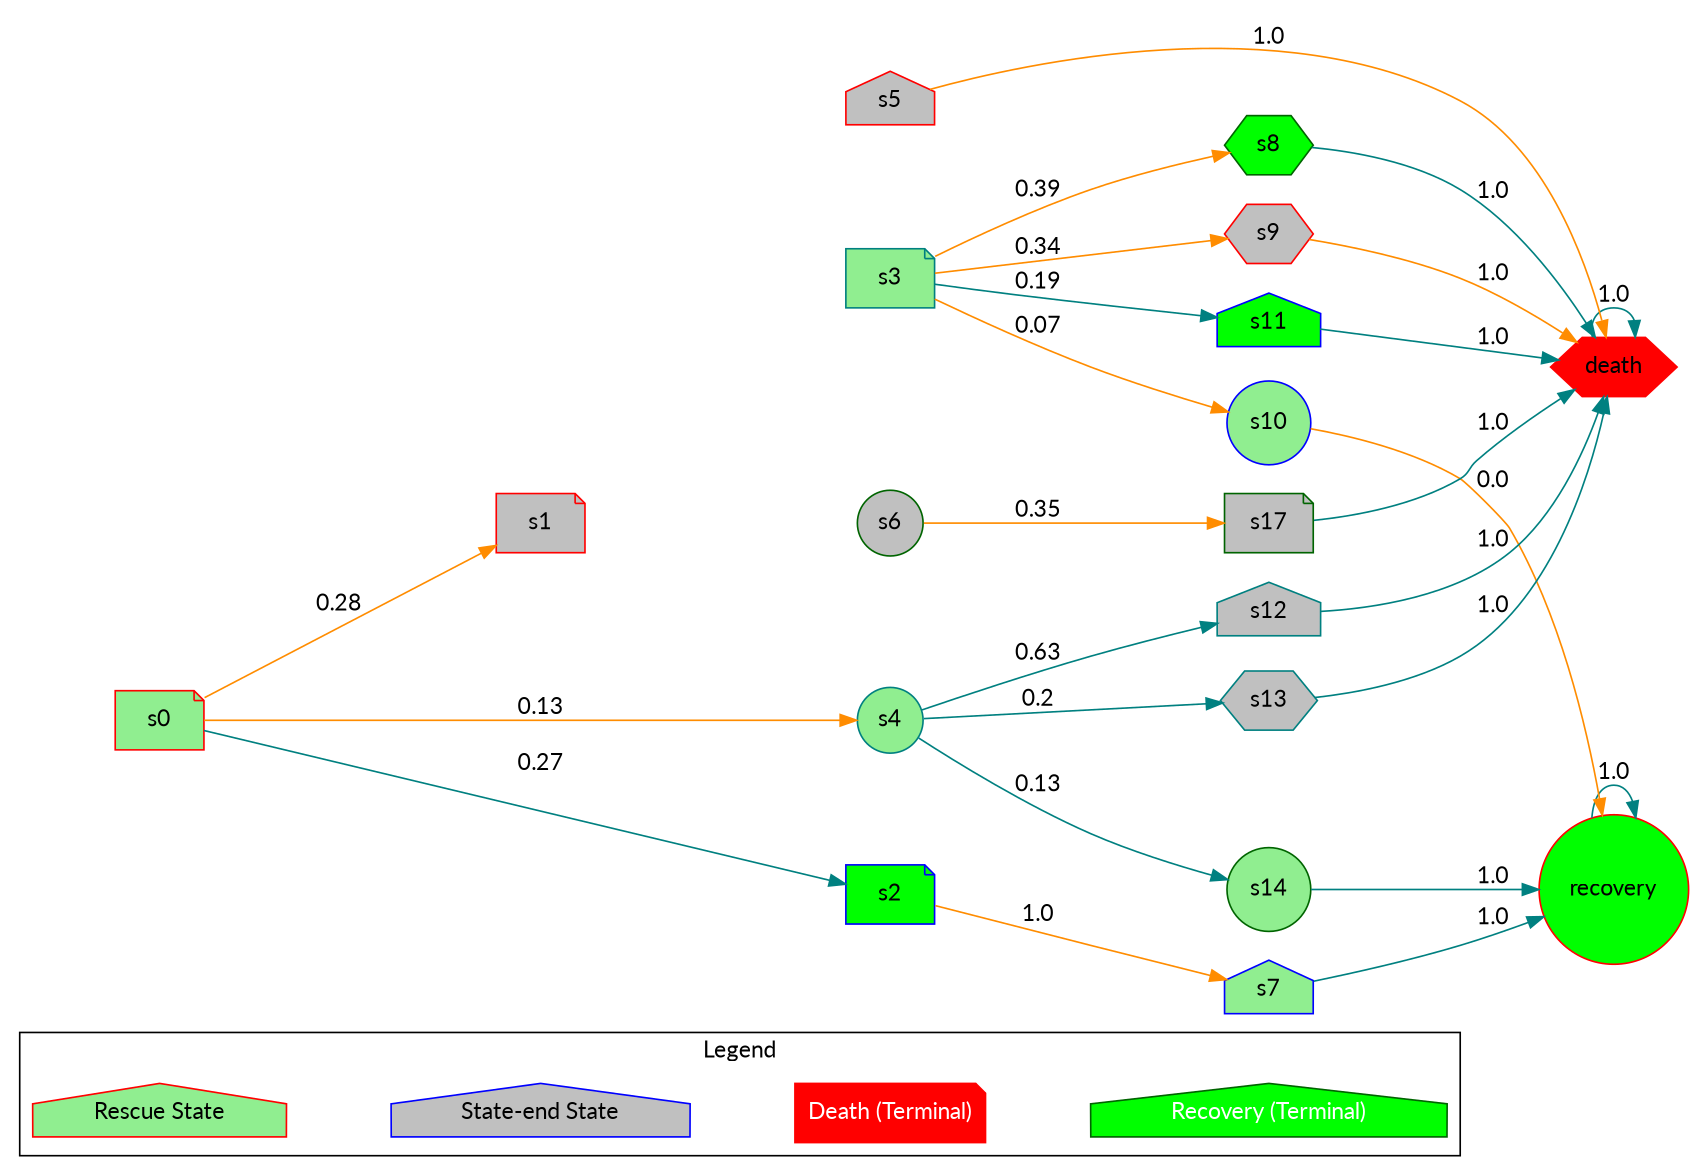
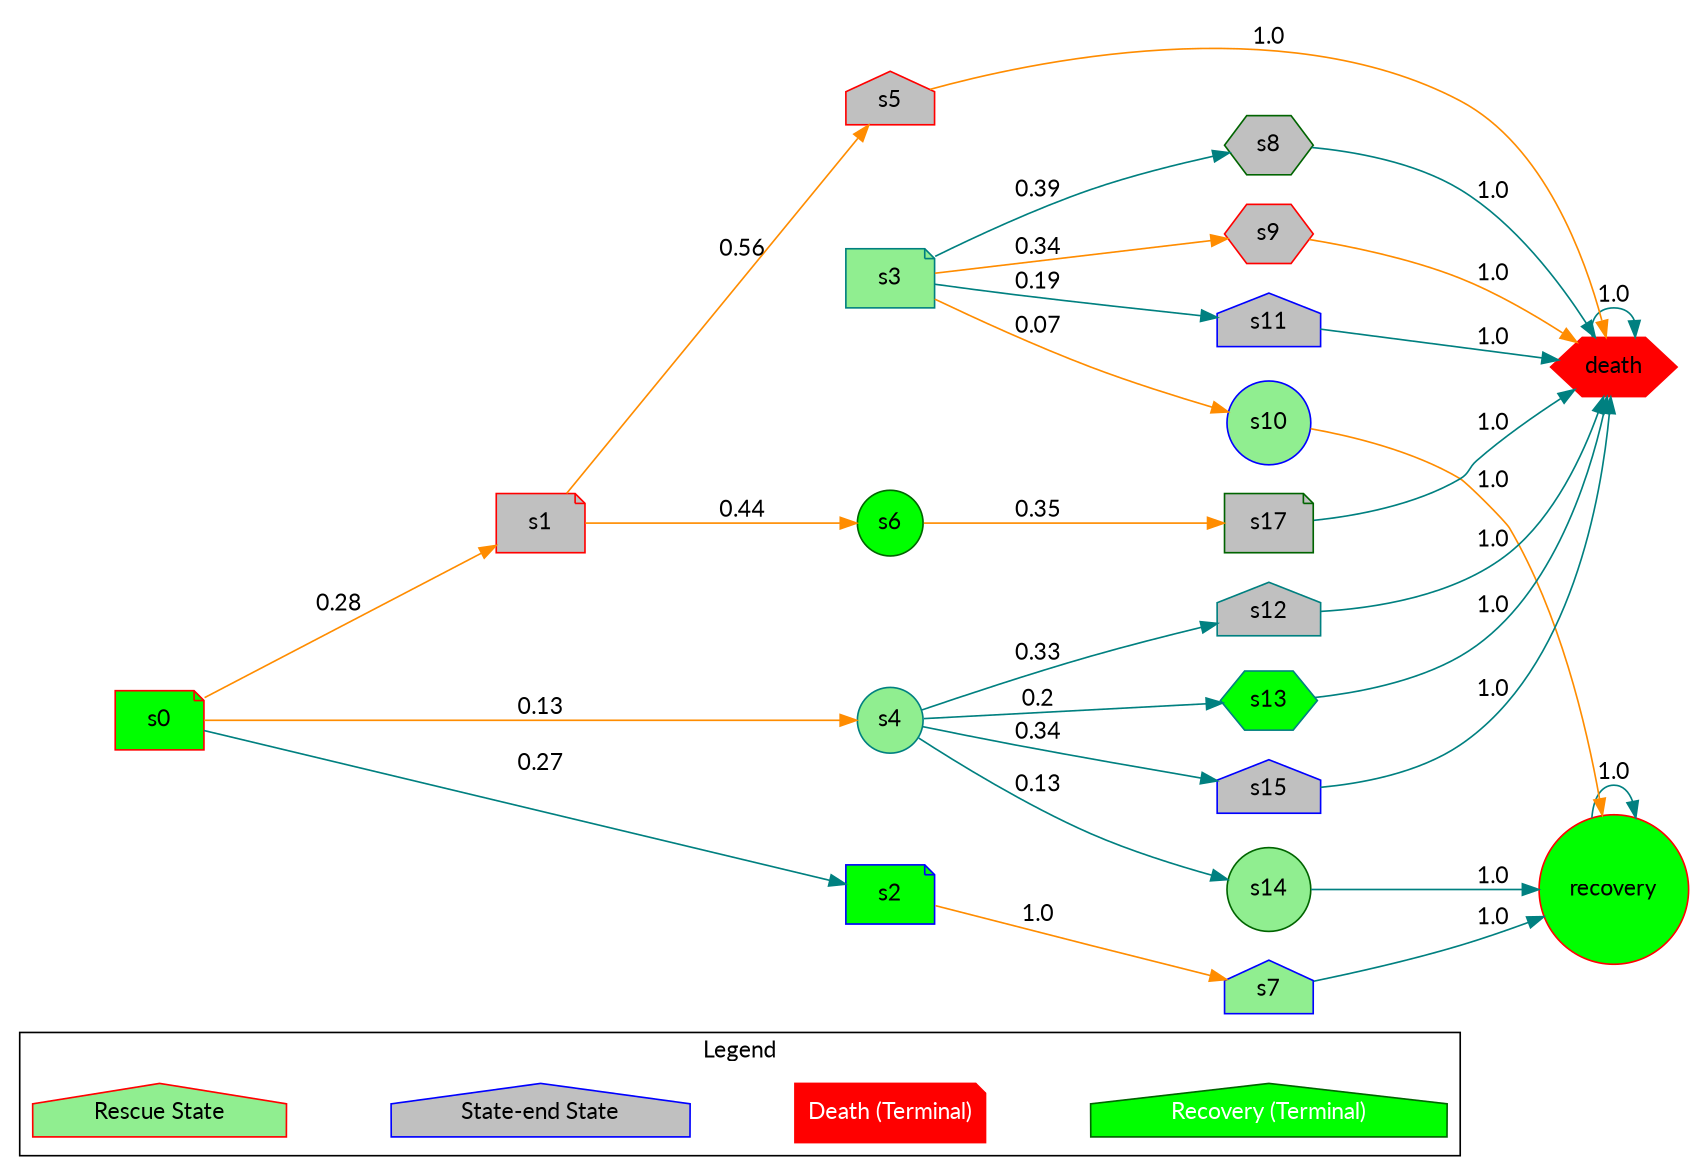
node "s8": fillcolor green -> gray
edge "s3" -> "s8": color darkorange -> teal
edge "s1" -> "s5": added, label "0.56"
node "s11": fillcolor green -> gray
edge "s10" -> "recovery": label "0.0" -> "1.0"
edge "s1" -> "s6": added, label "0.44"
node "s6": fillcolor gray -> green
edge "s4" -> "s12": label "0.63" -> "0.33"
node "s13": fillcolor gray -> green
node "s0": fillcolor lightgreen -> green
node "s15": added
